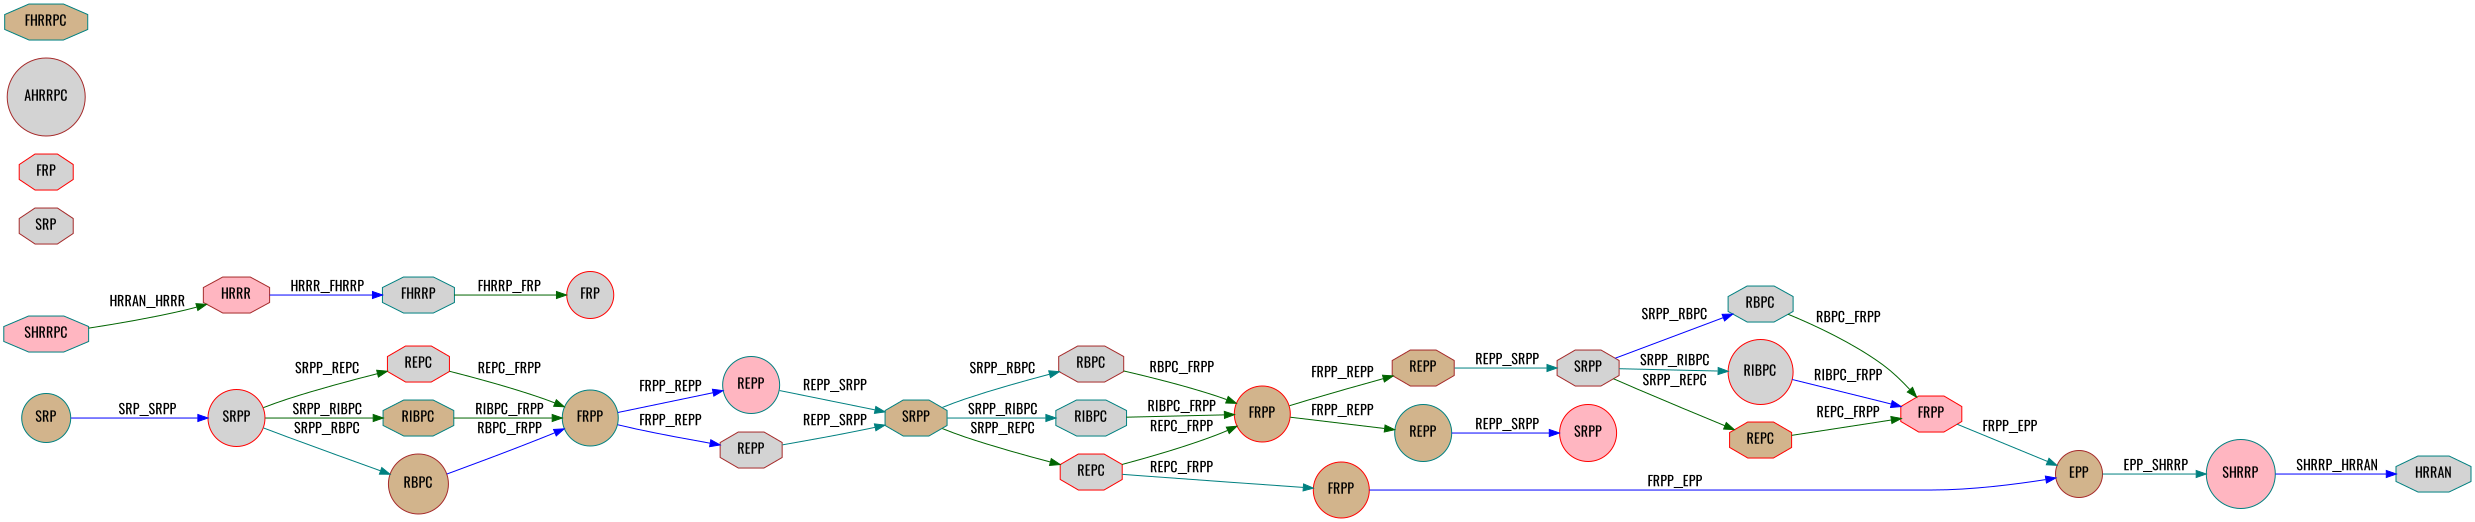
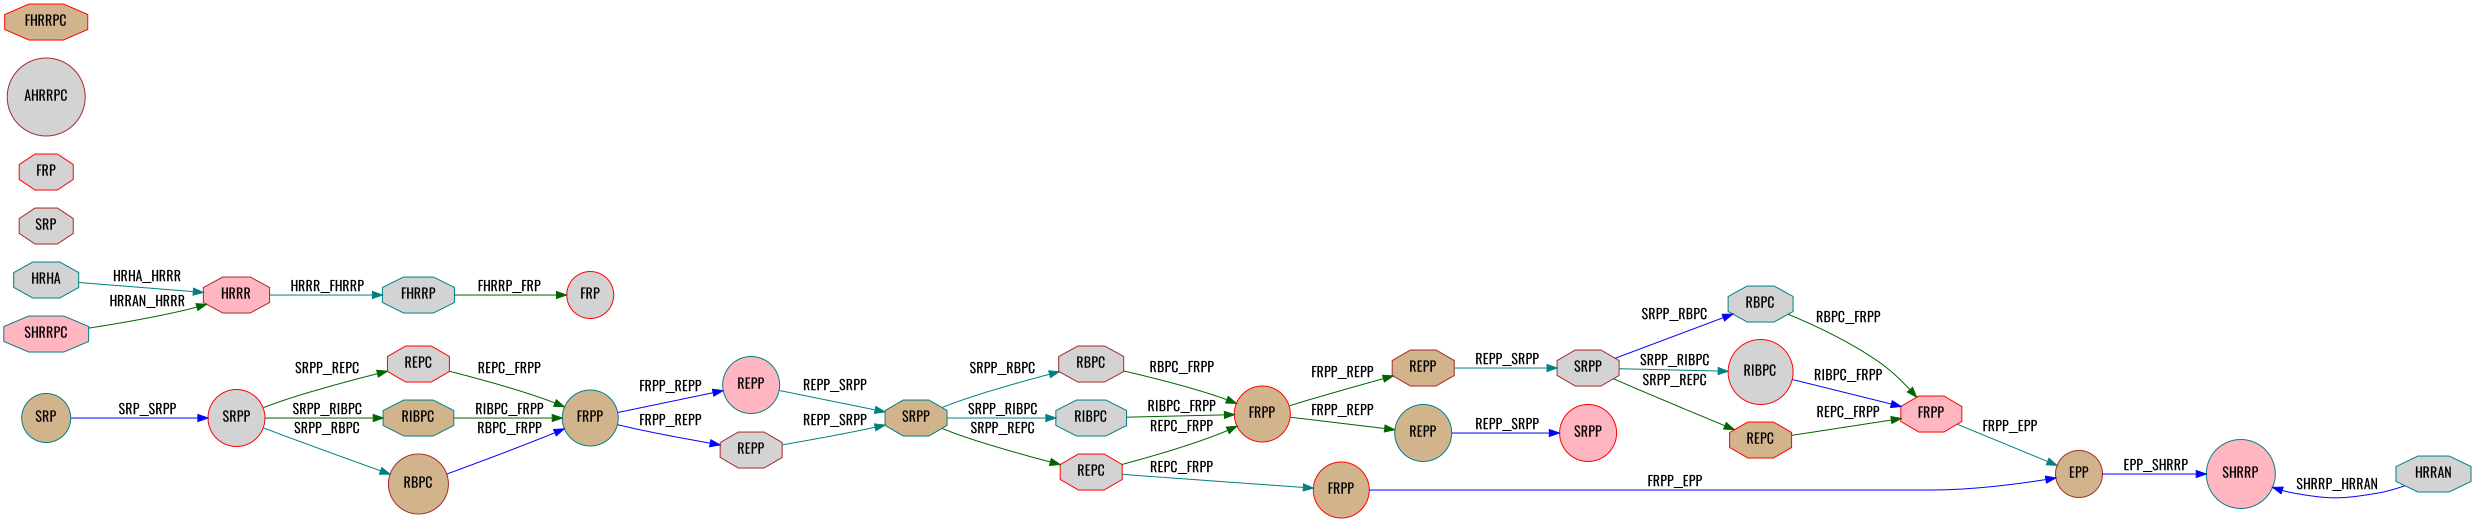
node "FHRRPC": color teal -> red
node "HRHA": added
edge "HRRR" -> "FHRRP": color blue -> teal
edge "EPP" -> "SHRRP": color teal -> blue
edge "SHRRP" -> "HRRAN": reversed
